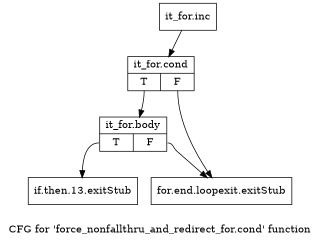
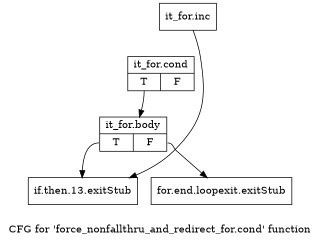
edge "it_for.inc" -> "it_for.cond": now "it_for.inc" -> "if.then.13.exitStub"
edge "it_for.cond" -> "for.end.loopexit.exitStub": removed
